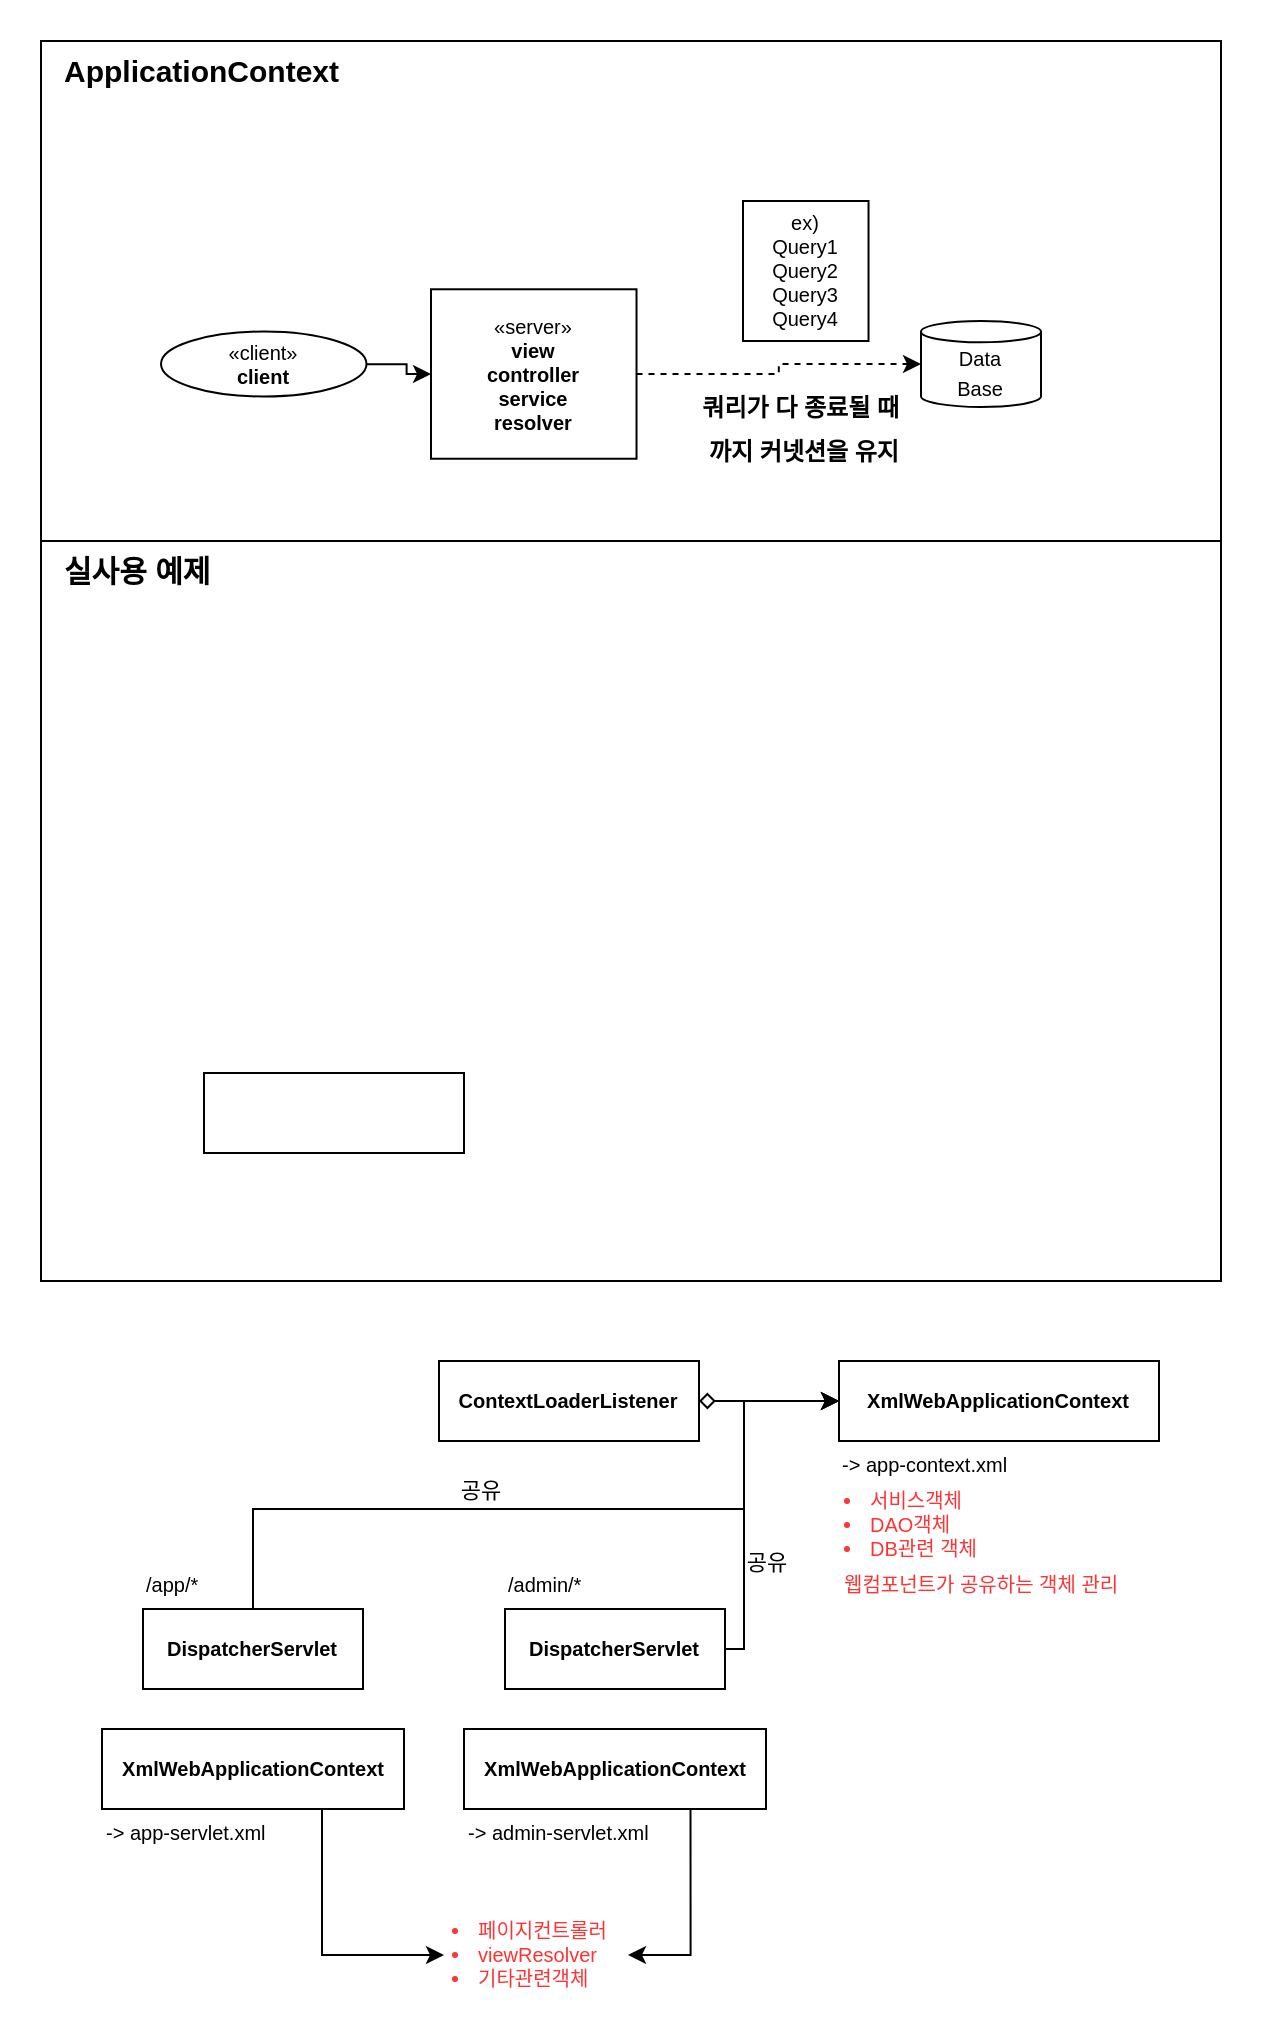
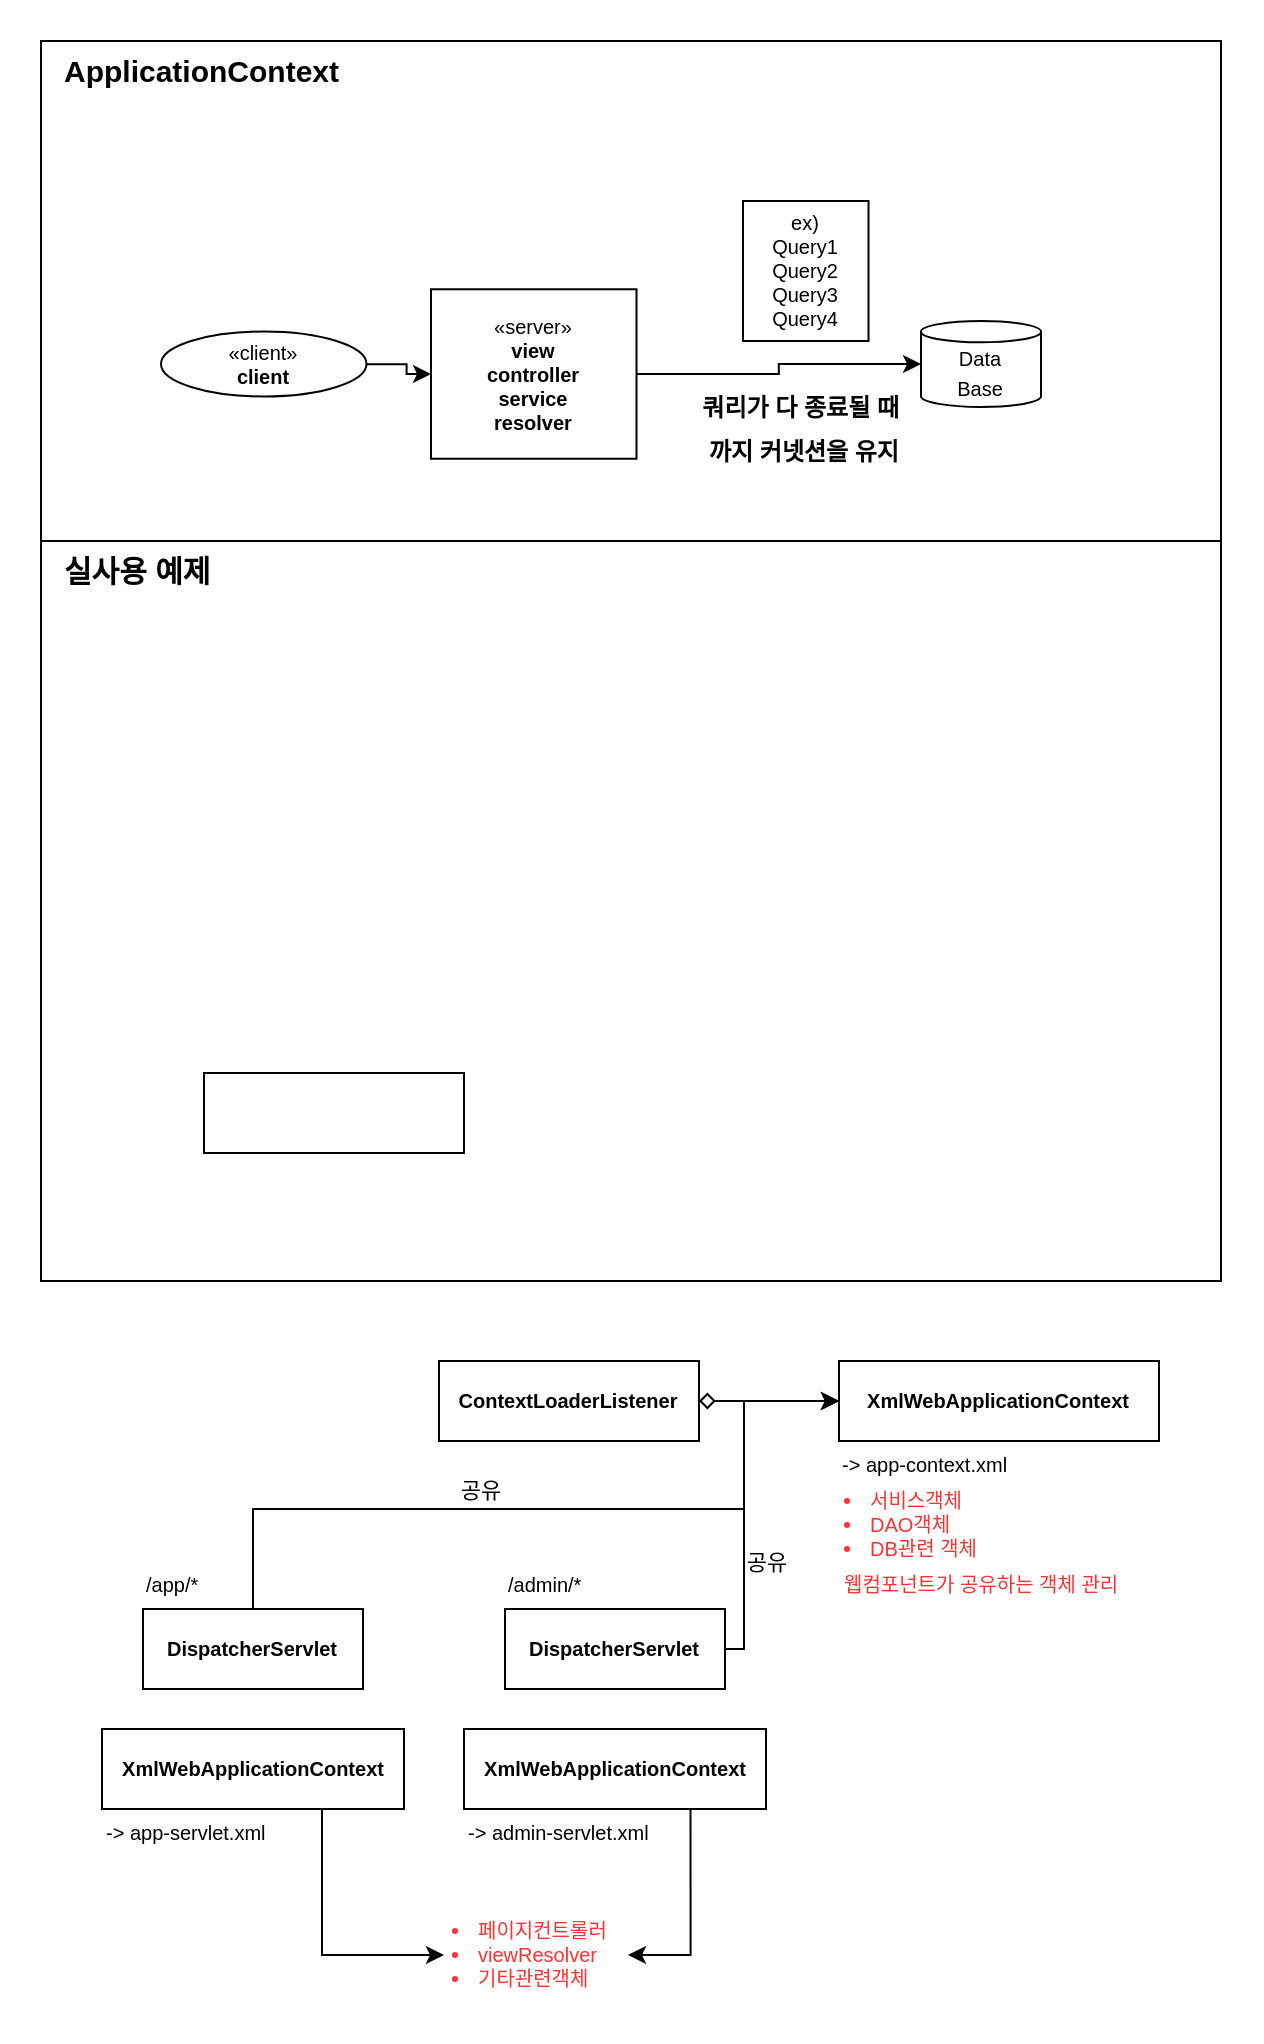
edge "«server» view controller service resolver" -> "Data Base": style dashed -> solid
